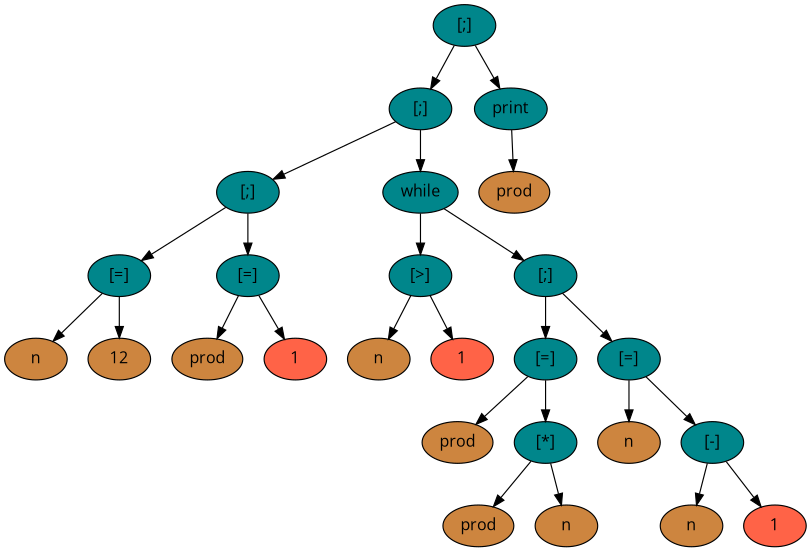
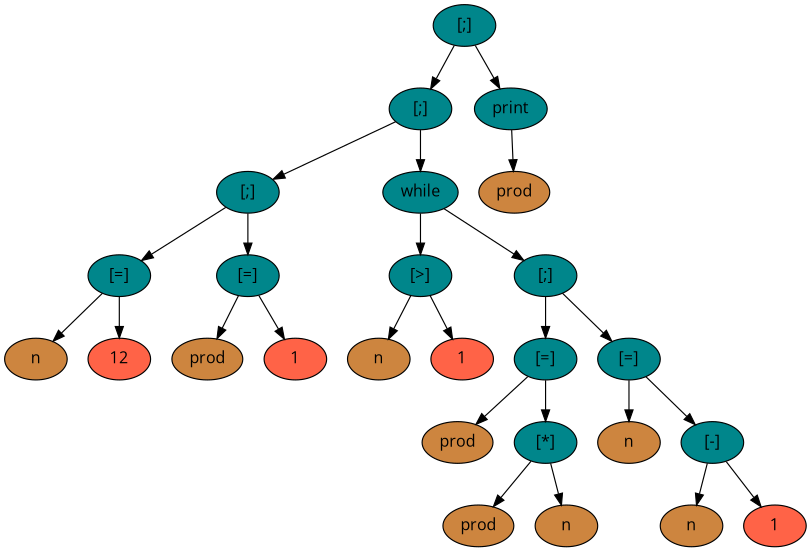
node "12": fillcolor peru -> tomato
